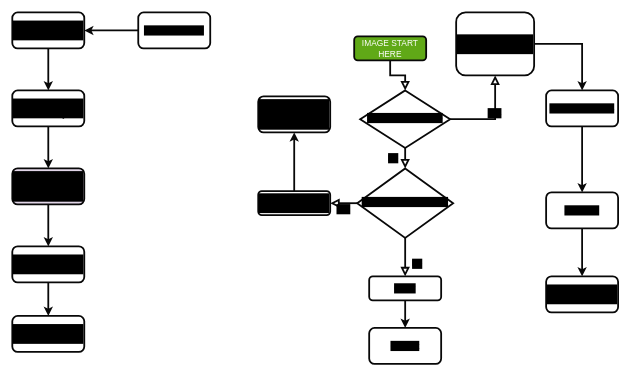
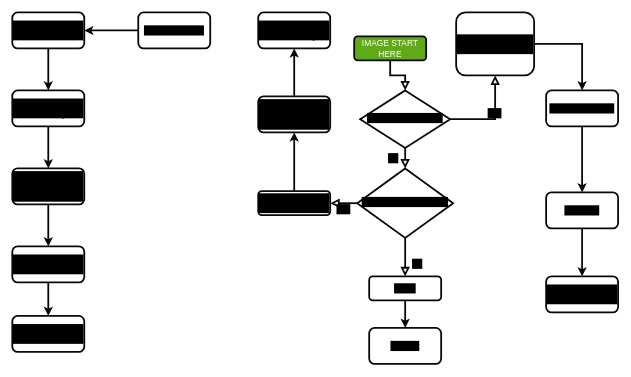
node "Structural Consistency": added
edge "Context of the Structures and Situation" -> "Structural Consistency": added
node "Repeating or Missing Elements": fillcolor #e1d5e7 -> #ffffff
